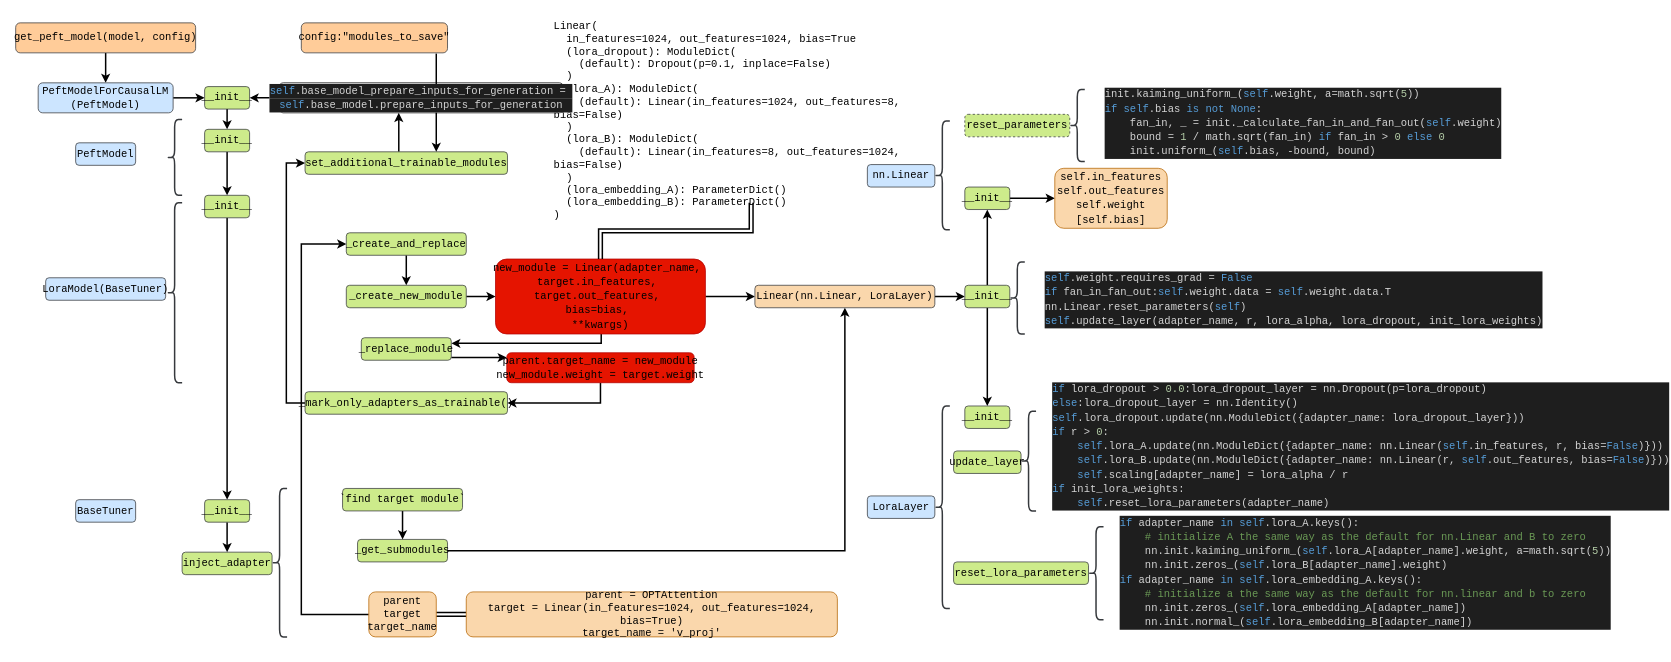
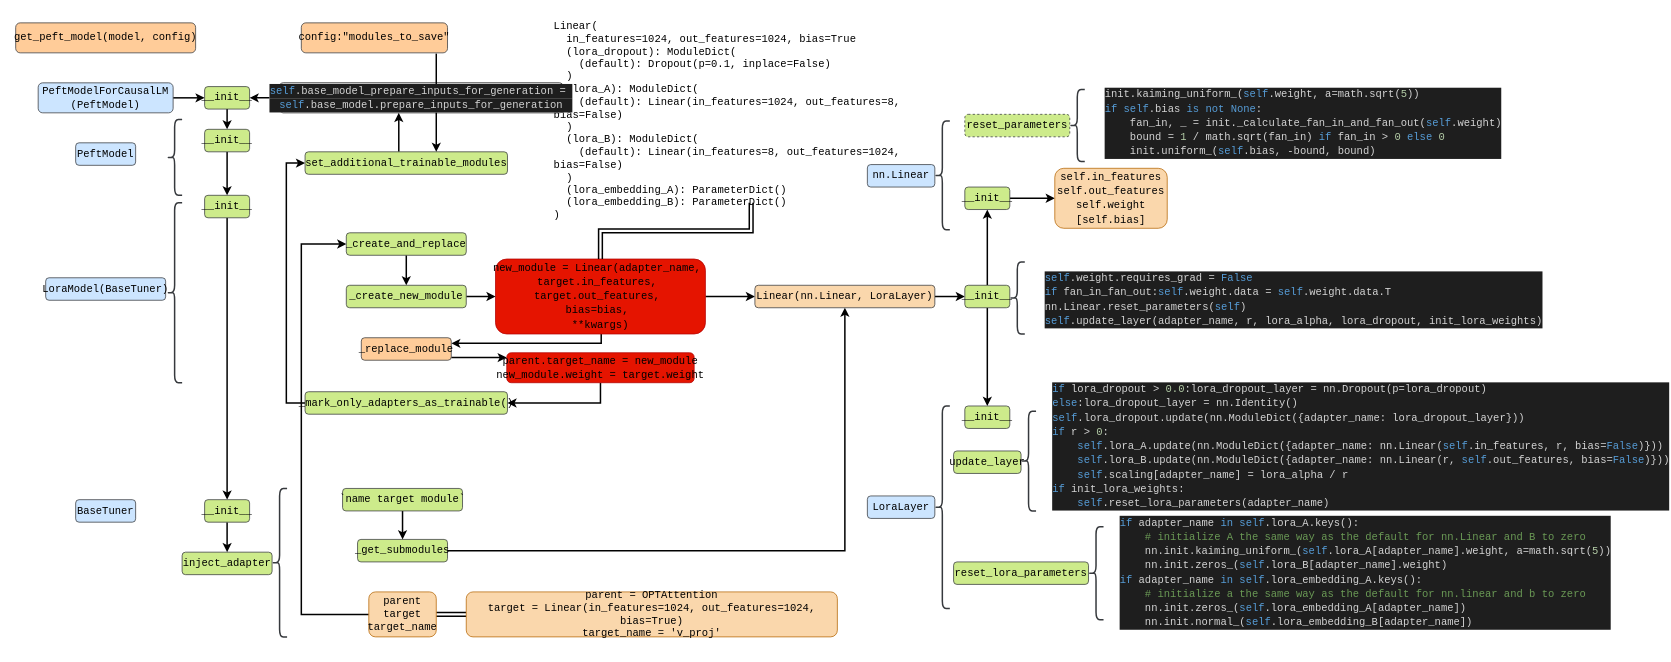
edge "get_peft_model(model, config)" -> "PeftModelForCausalLM (PeftModel)": removed
node "_replace_module": fillcolor #cdeb8b -> #ffcc99
node "`find target module`": label "`find target module`" -> "`name target module`"
